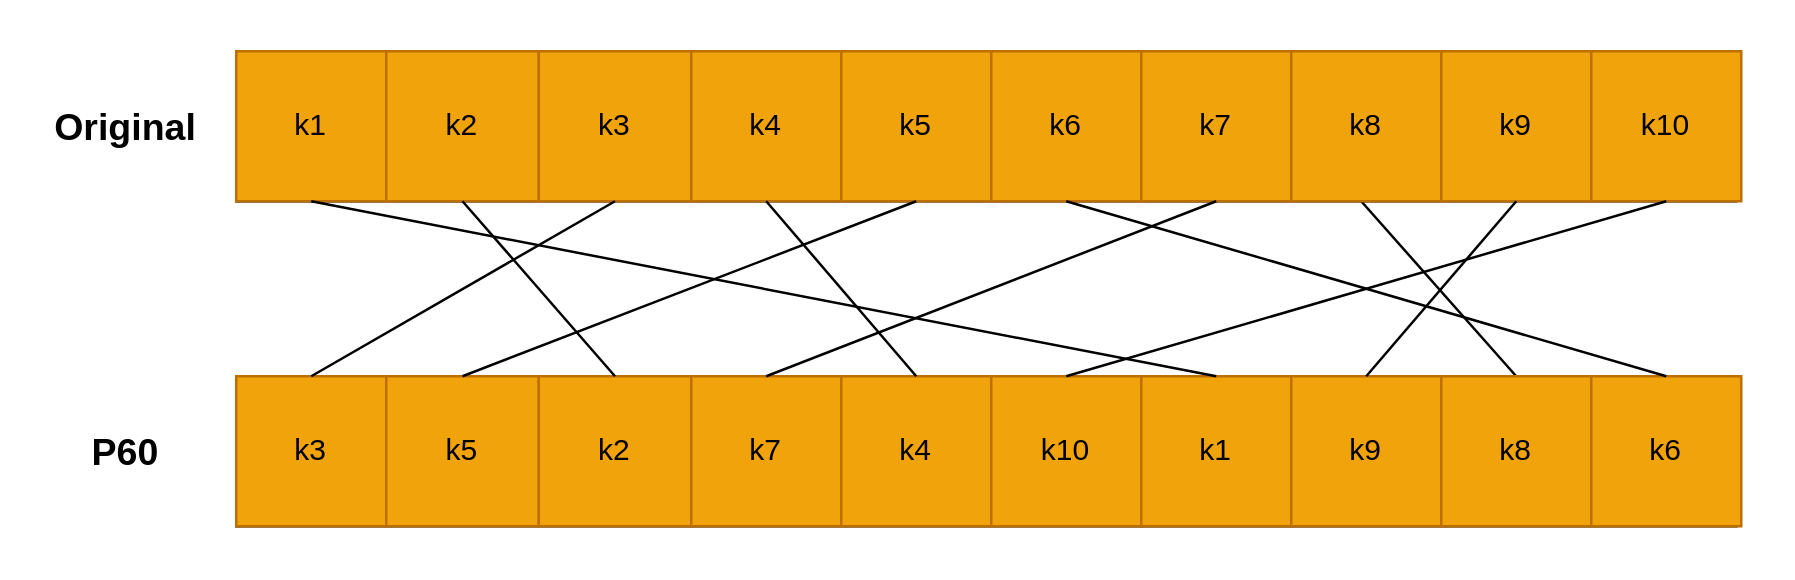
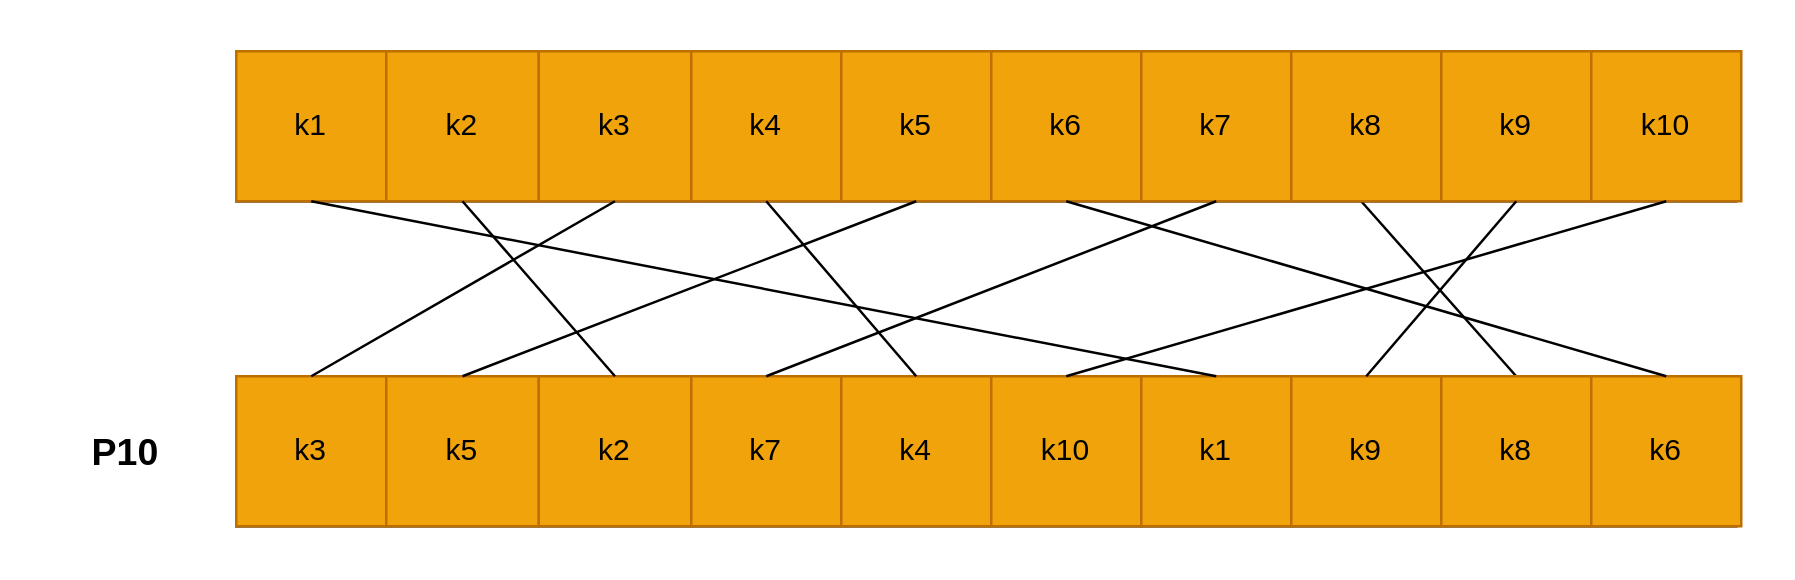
node "Original": removed
node "P60": label "P60" -> "P10"
